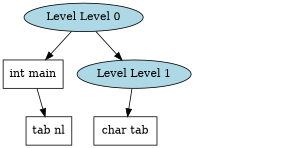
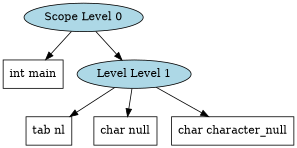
node "Level Level 0": label "Level Level 0" -> "Scope Level 0"
edge "int main" -> "tab nl": now "Level Level 1" -> "tab nl"
node "char tab": label "char tab" -> "char null"
node "char character_null": added
